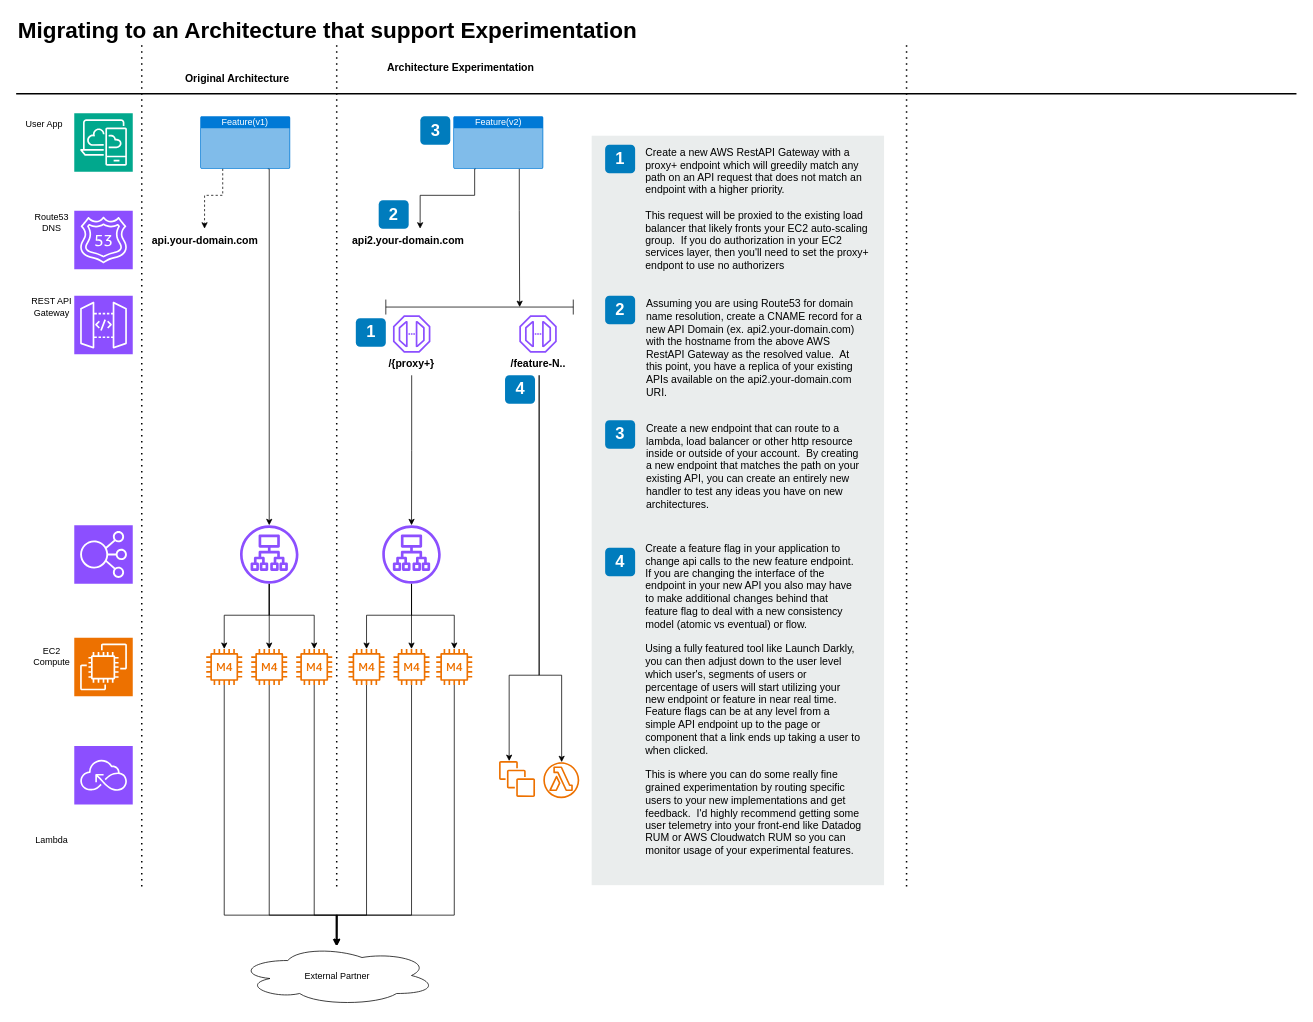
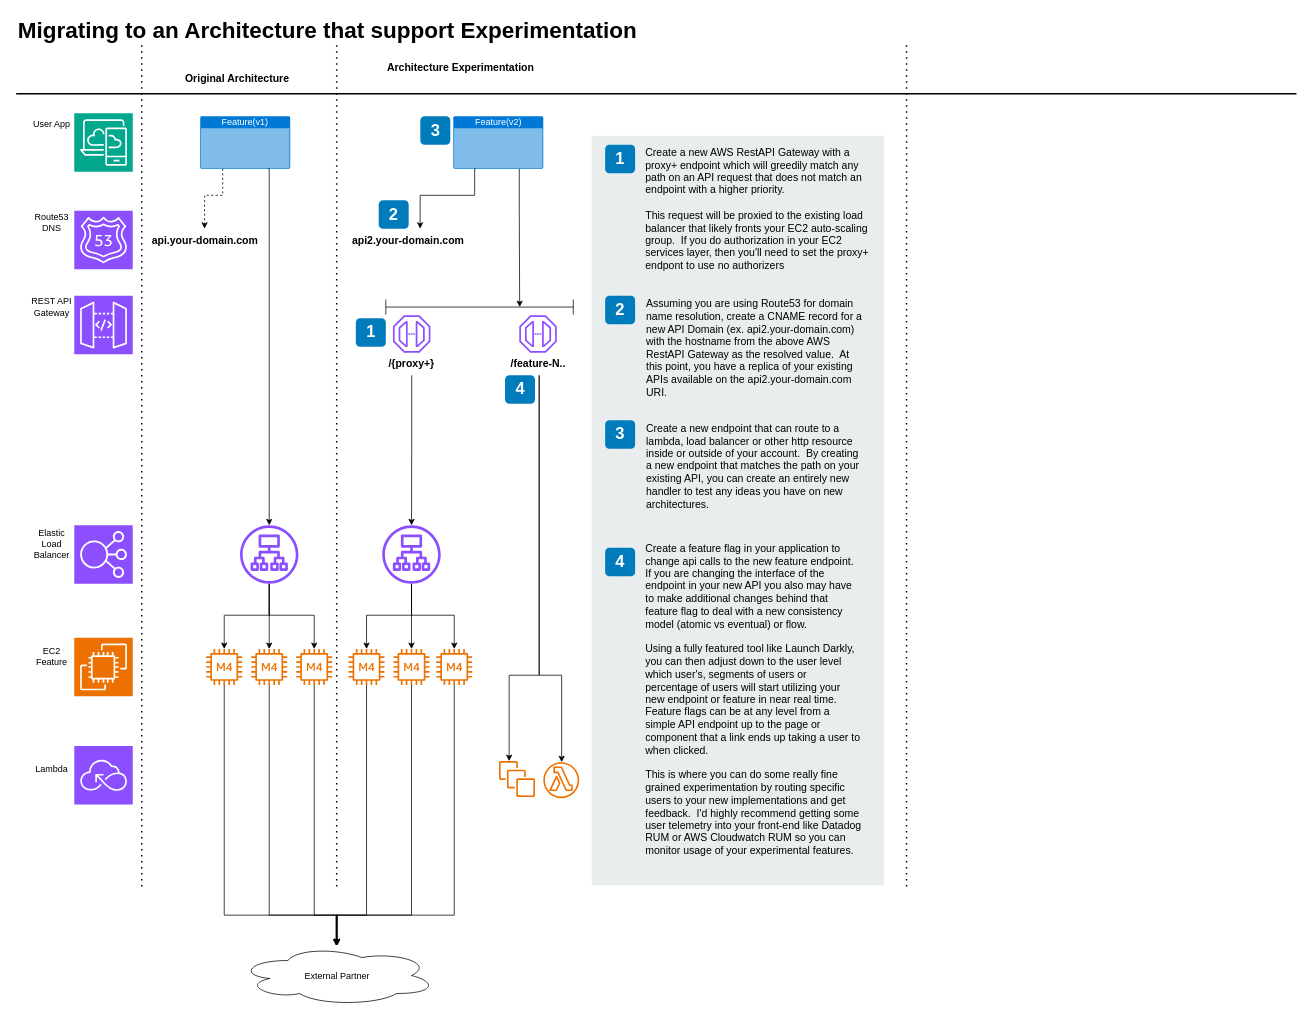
node "User App": moved (44, 125) -> (51, 125)
node "Elastic Load Balancer": added
node "EC2 Compute": label "EC2 Compute" -> "EC2 Feature"
node "Lambda": moved (51, 841) -> (51, 769)
